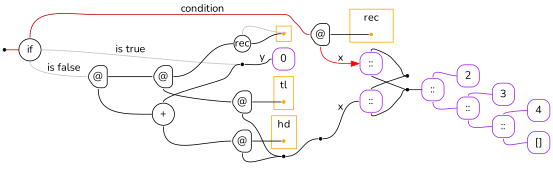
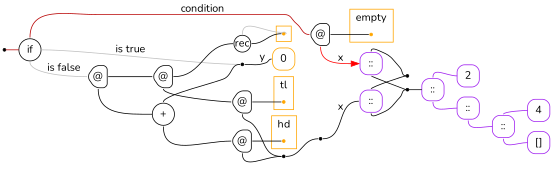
cluster "rec": label "rec" -> "empty"
node "0": color purple -> orange
node "3": removed
